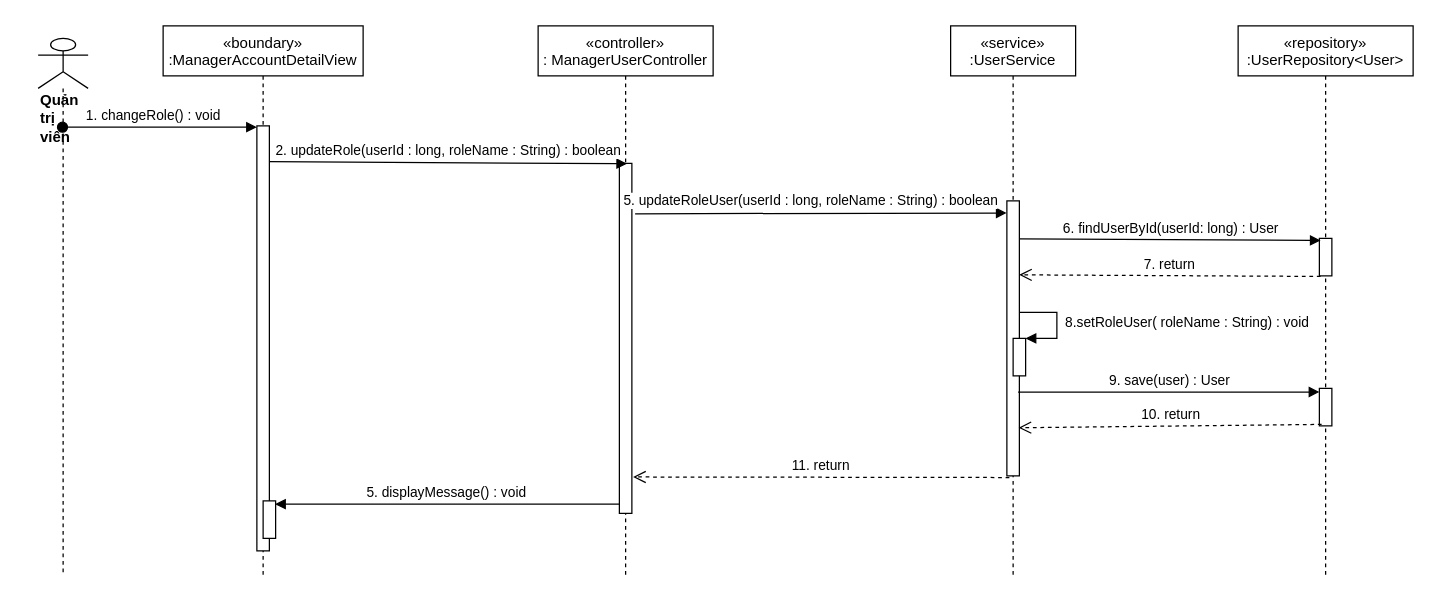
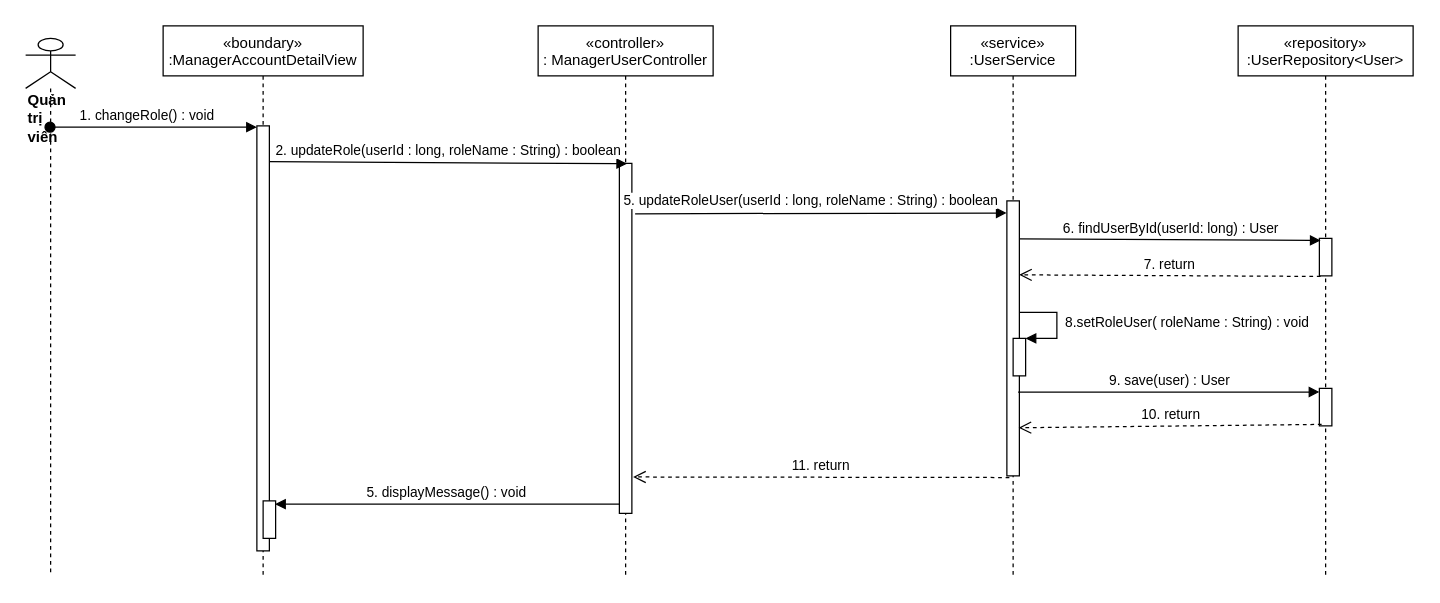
node "Quản trị viên": moved (63, 307) -> (51, 307)
